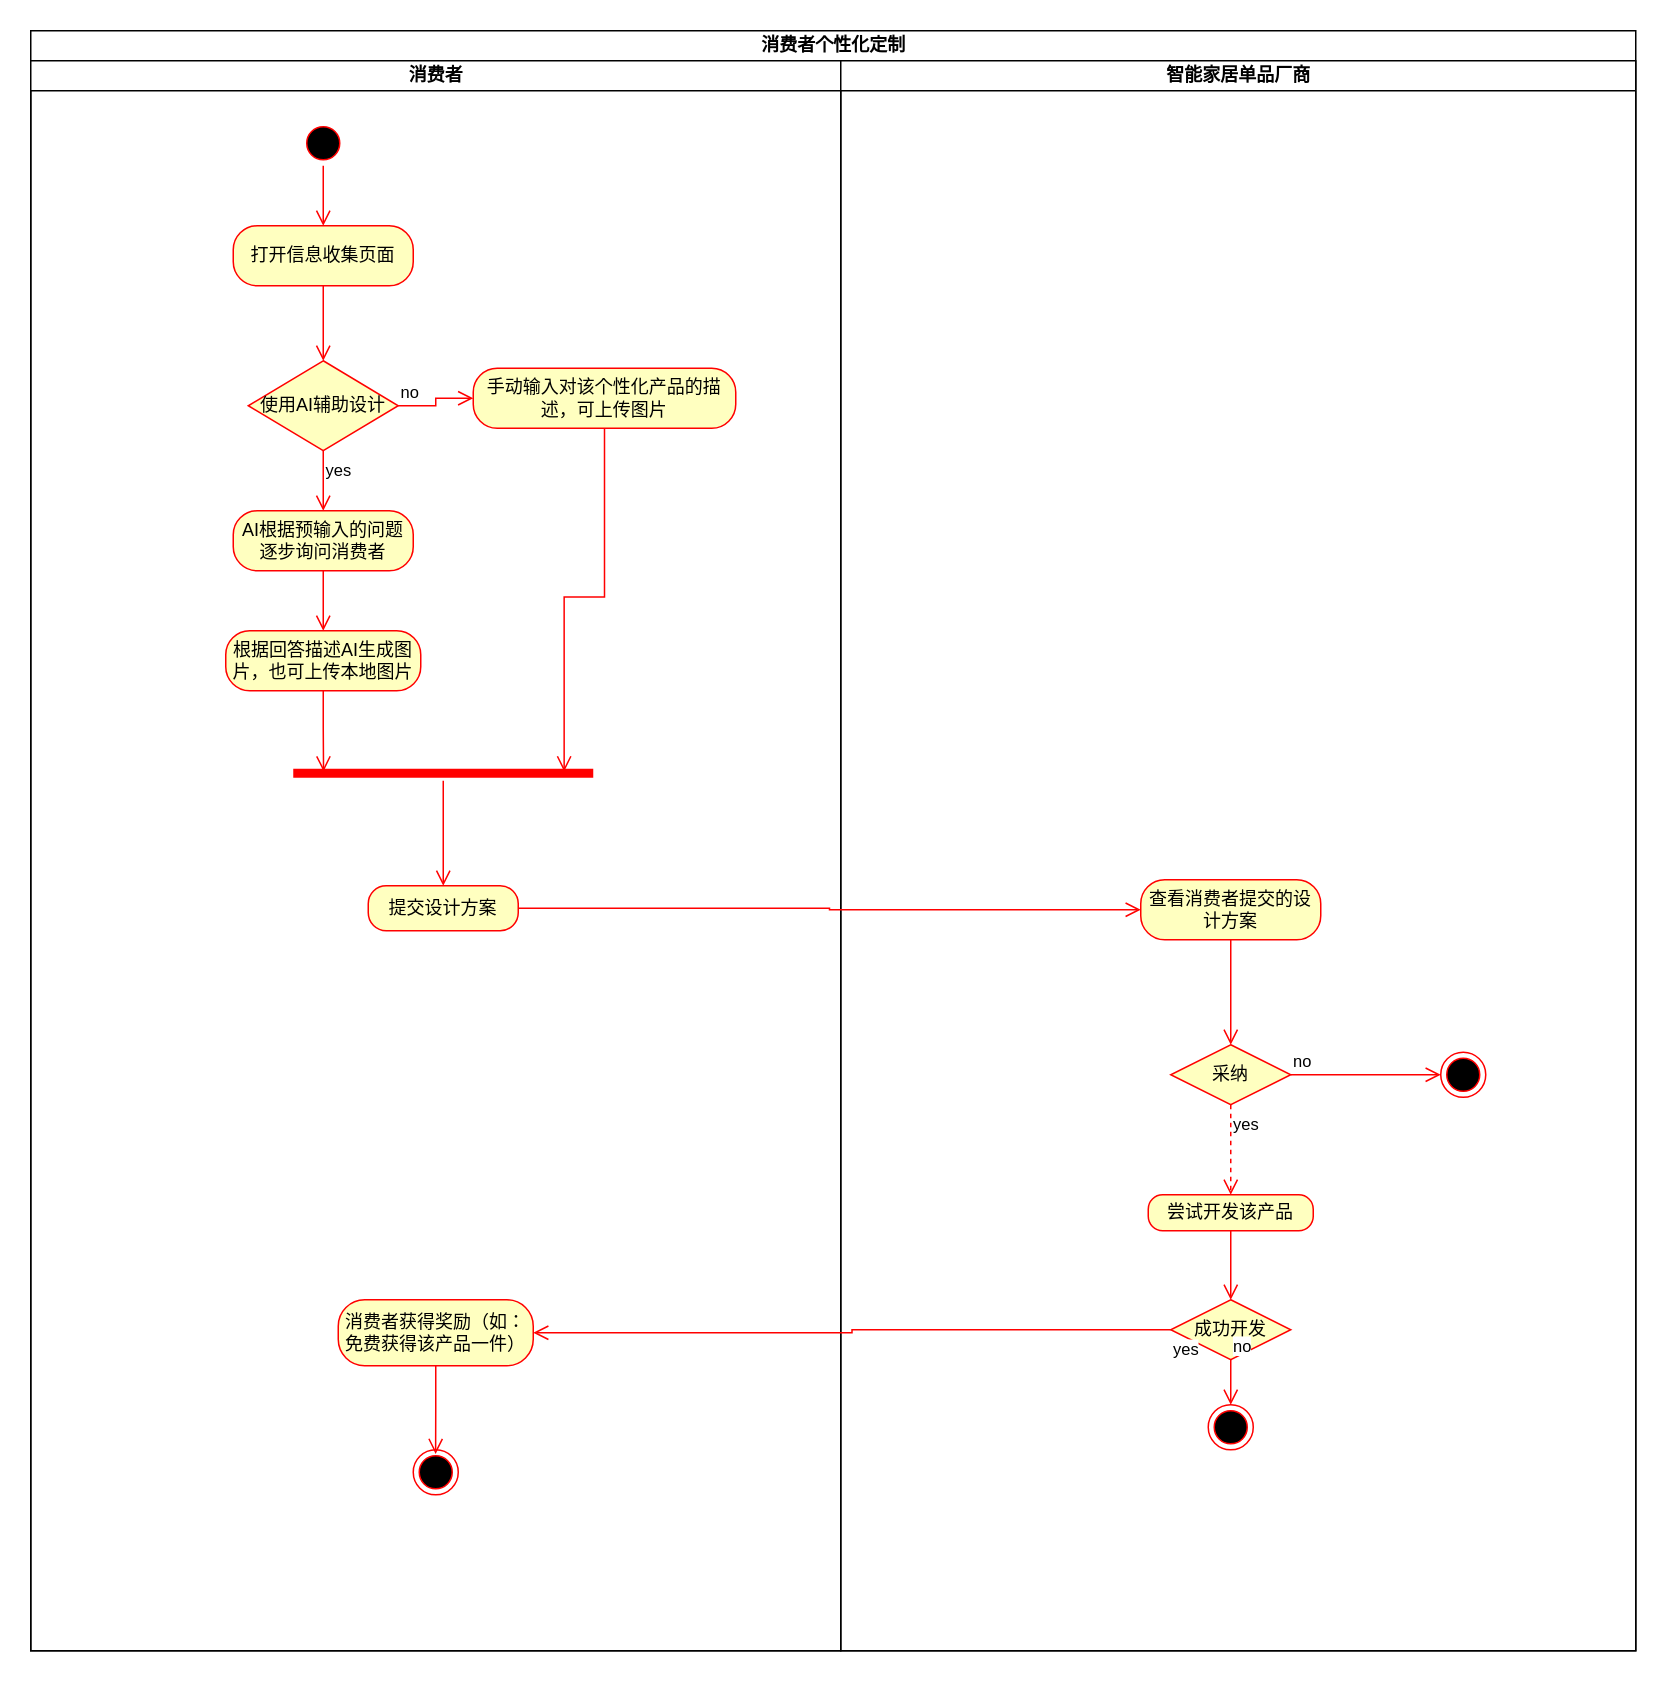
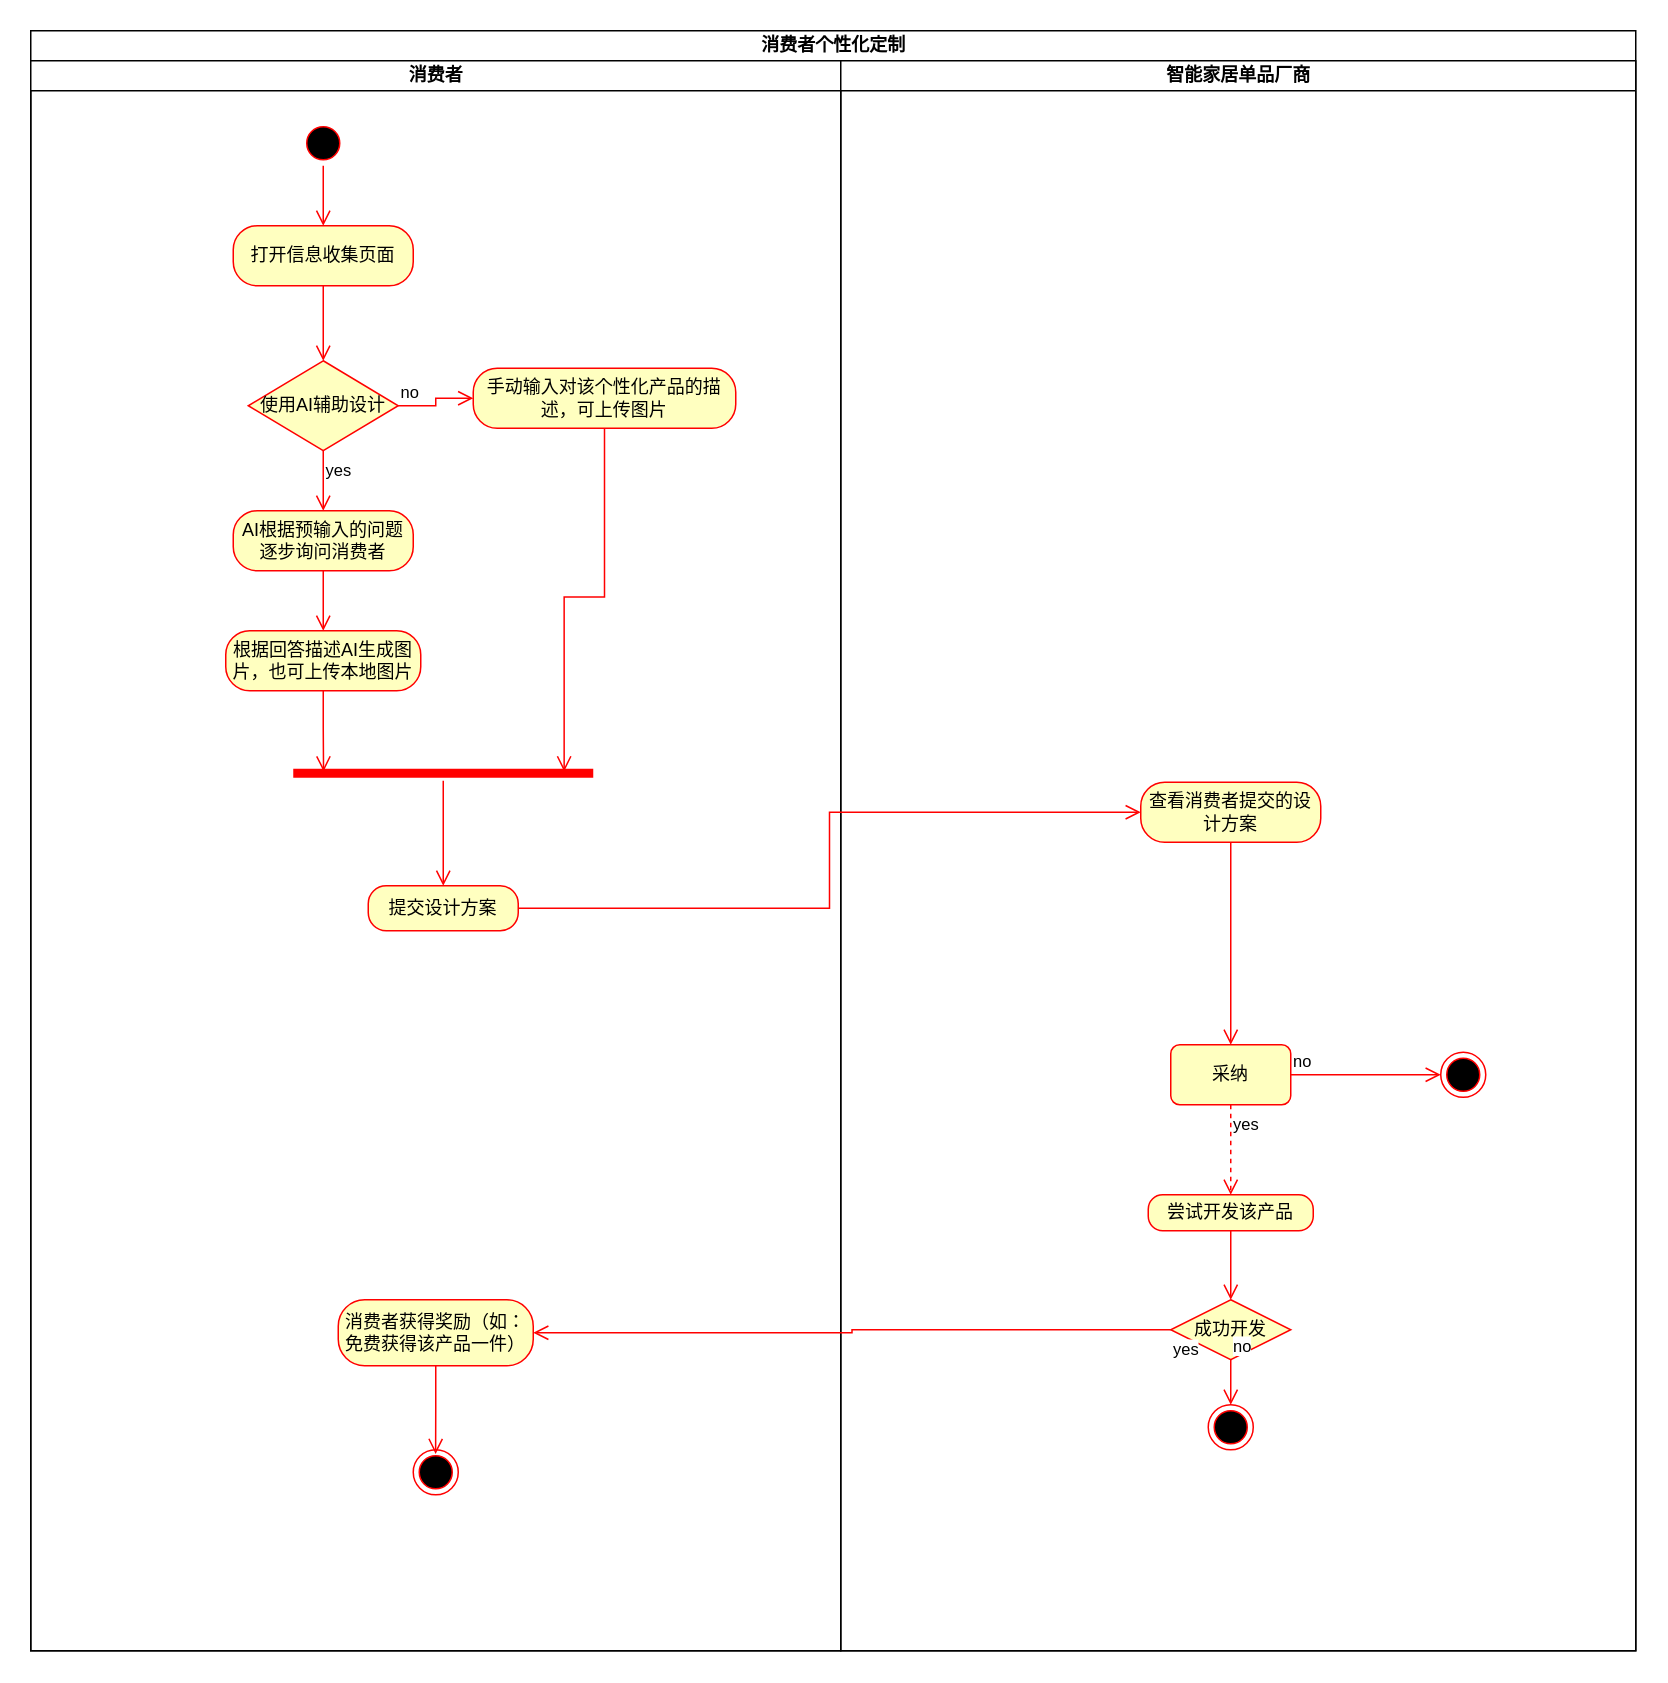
node "查看消费者提交的设计方案": moved (1231, 910) -> (1231, 812)
node "采纳": shape diamond -> rounded rectangle
